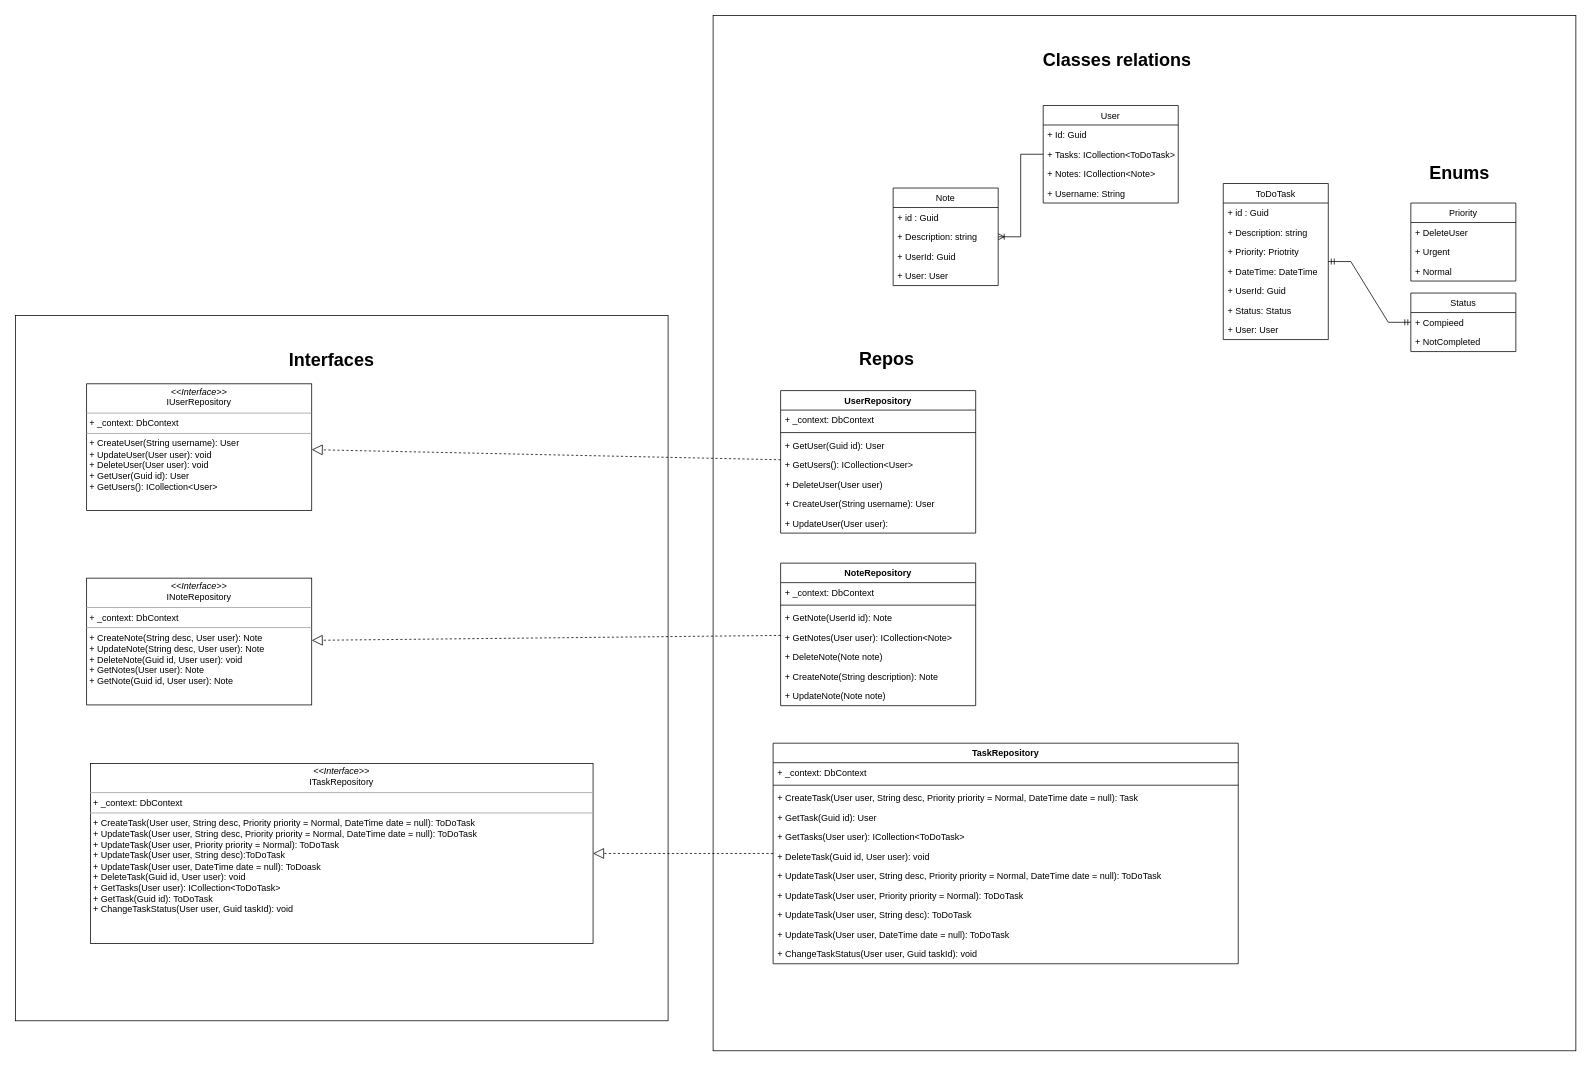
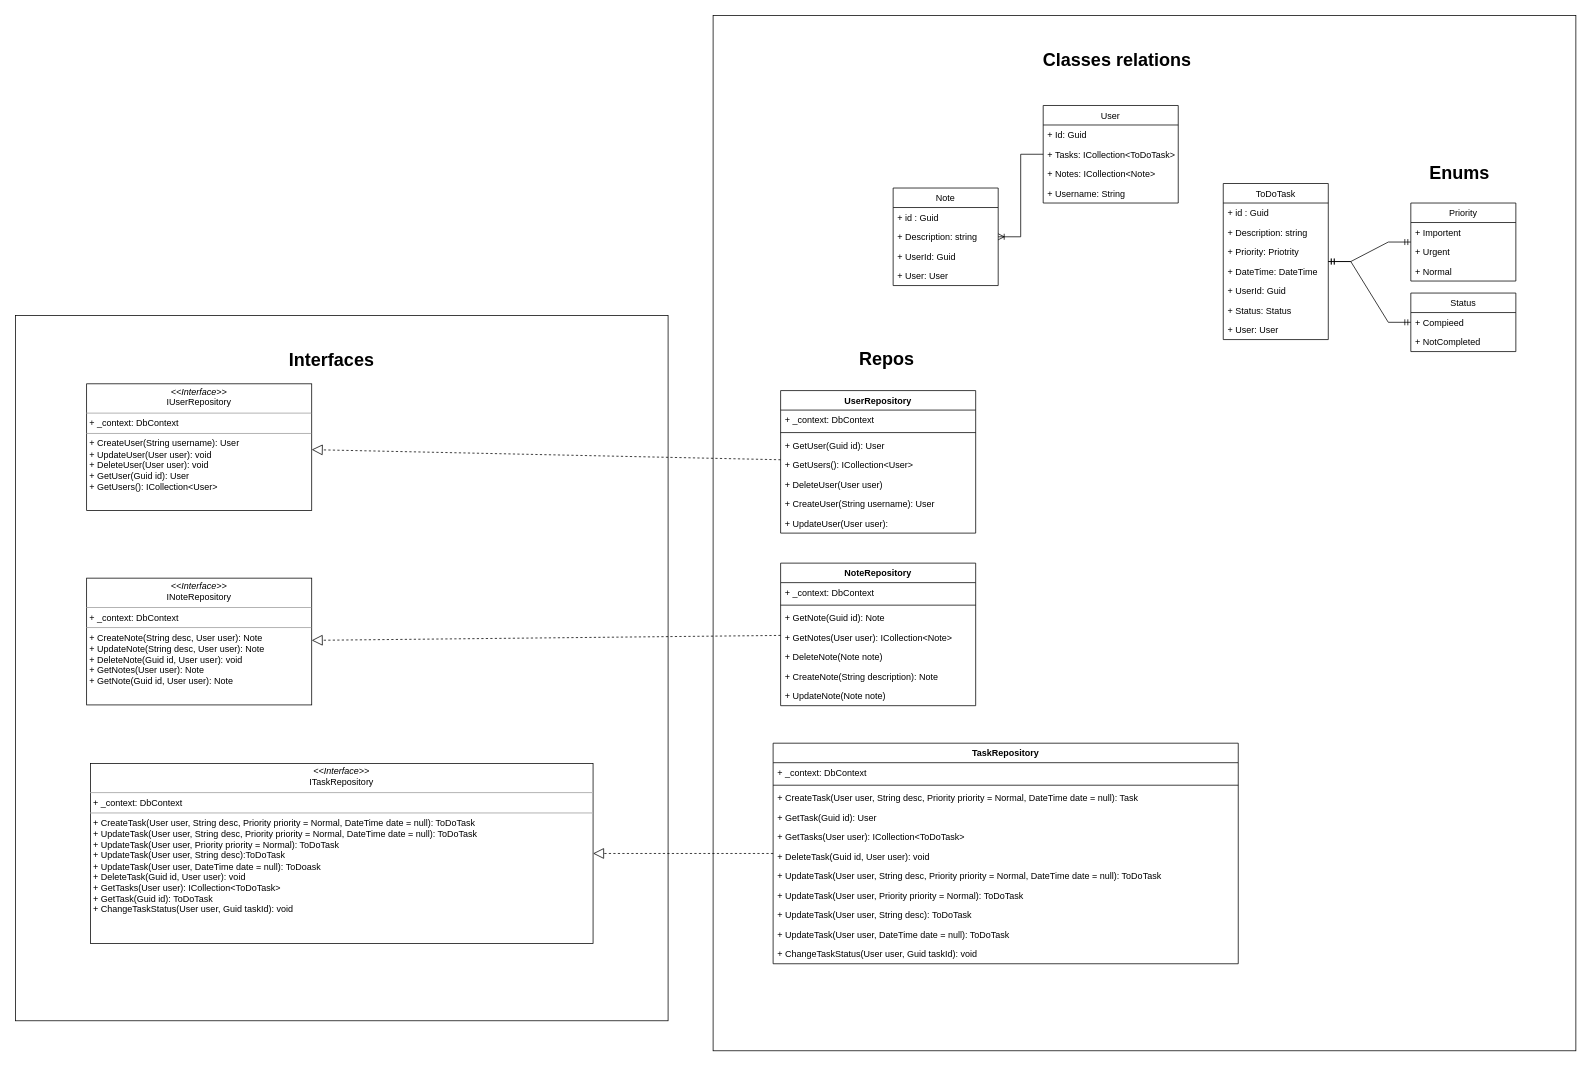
node "+ DeleteUser": label "+ DeleteUser" -> "+ Importent"
edge "Priority" -- "ToDoTask": added
node "+ GetNote(UserId id): Note": label "+ GetNote(UserId id): Note" -> "+ GetNote(Guid id): Note"
